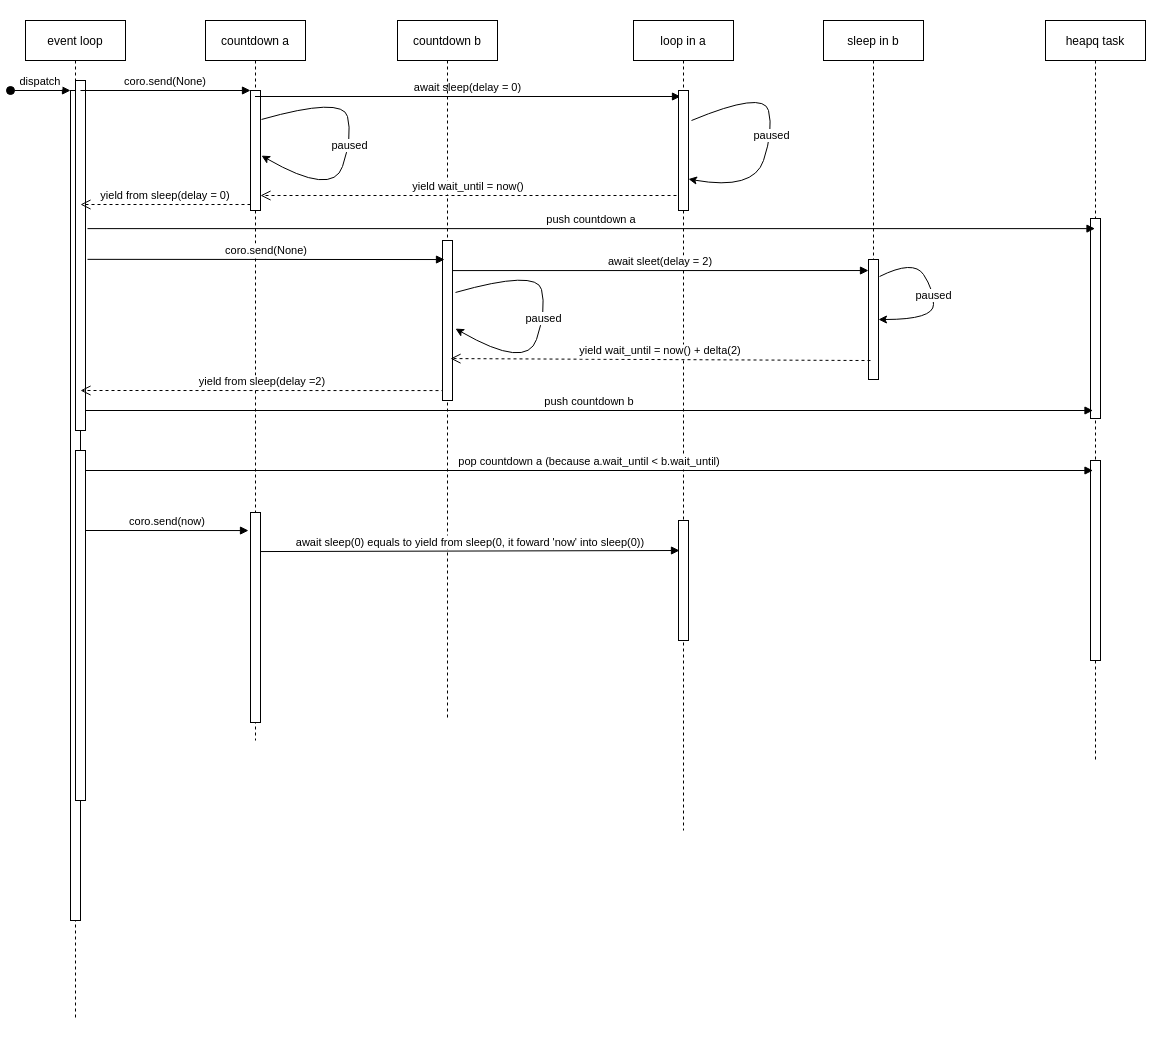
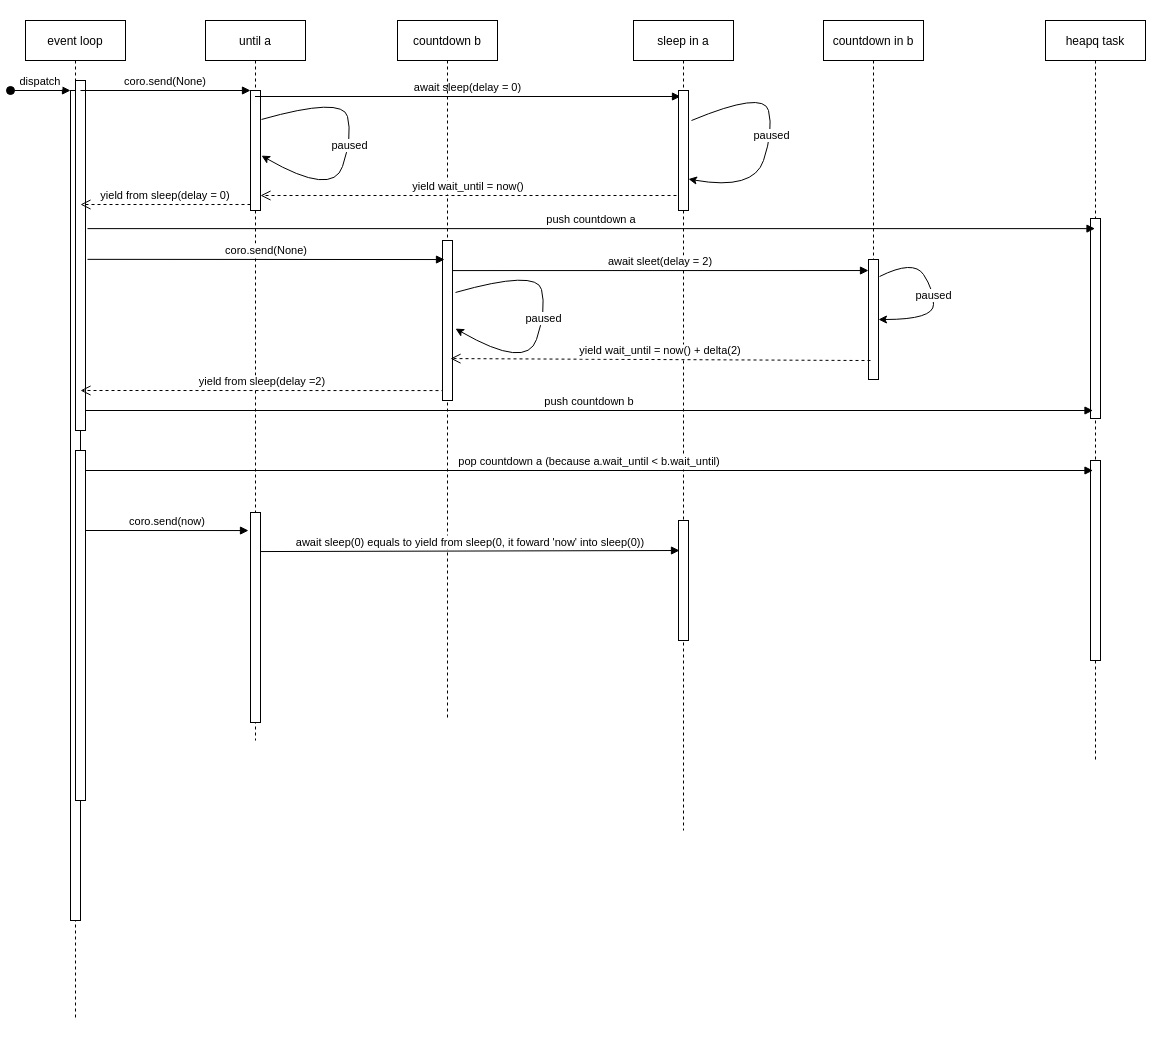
node "countdown a": label "countdown a" -> "until a"
node "loop in a": label "loop in a" -> "sleep in a"
node "sleep in b": label "sleep in b" -> "countdown in b"
